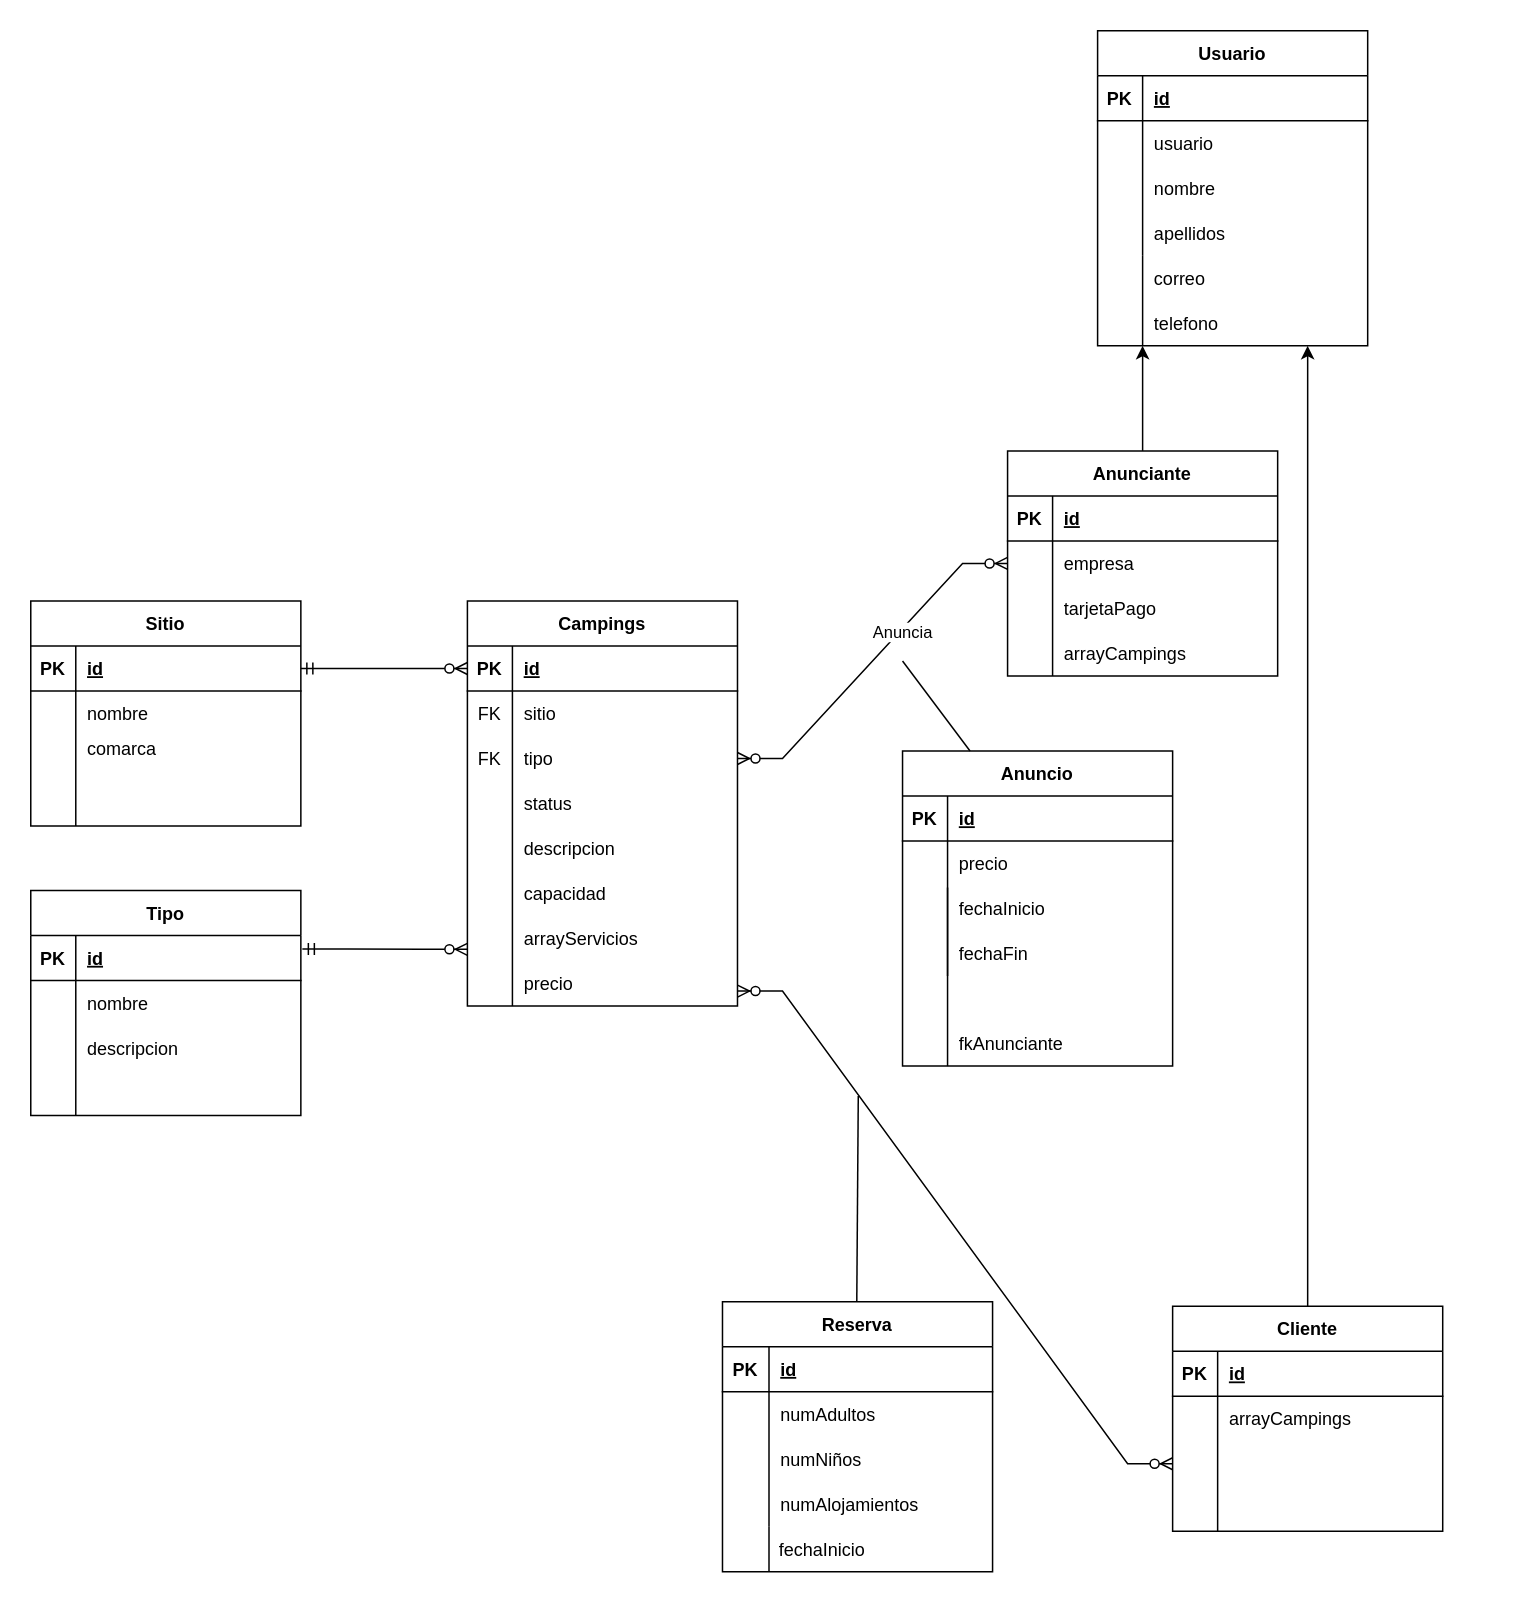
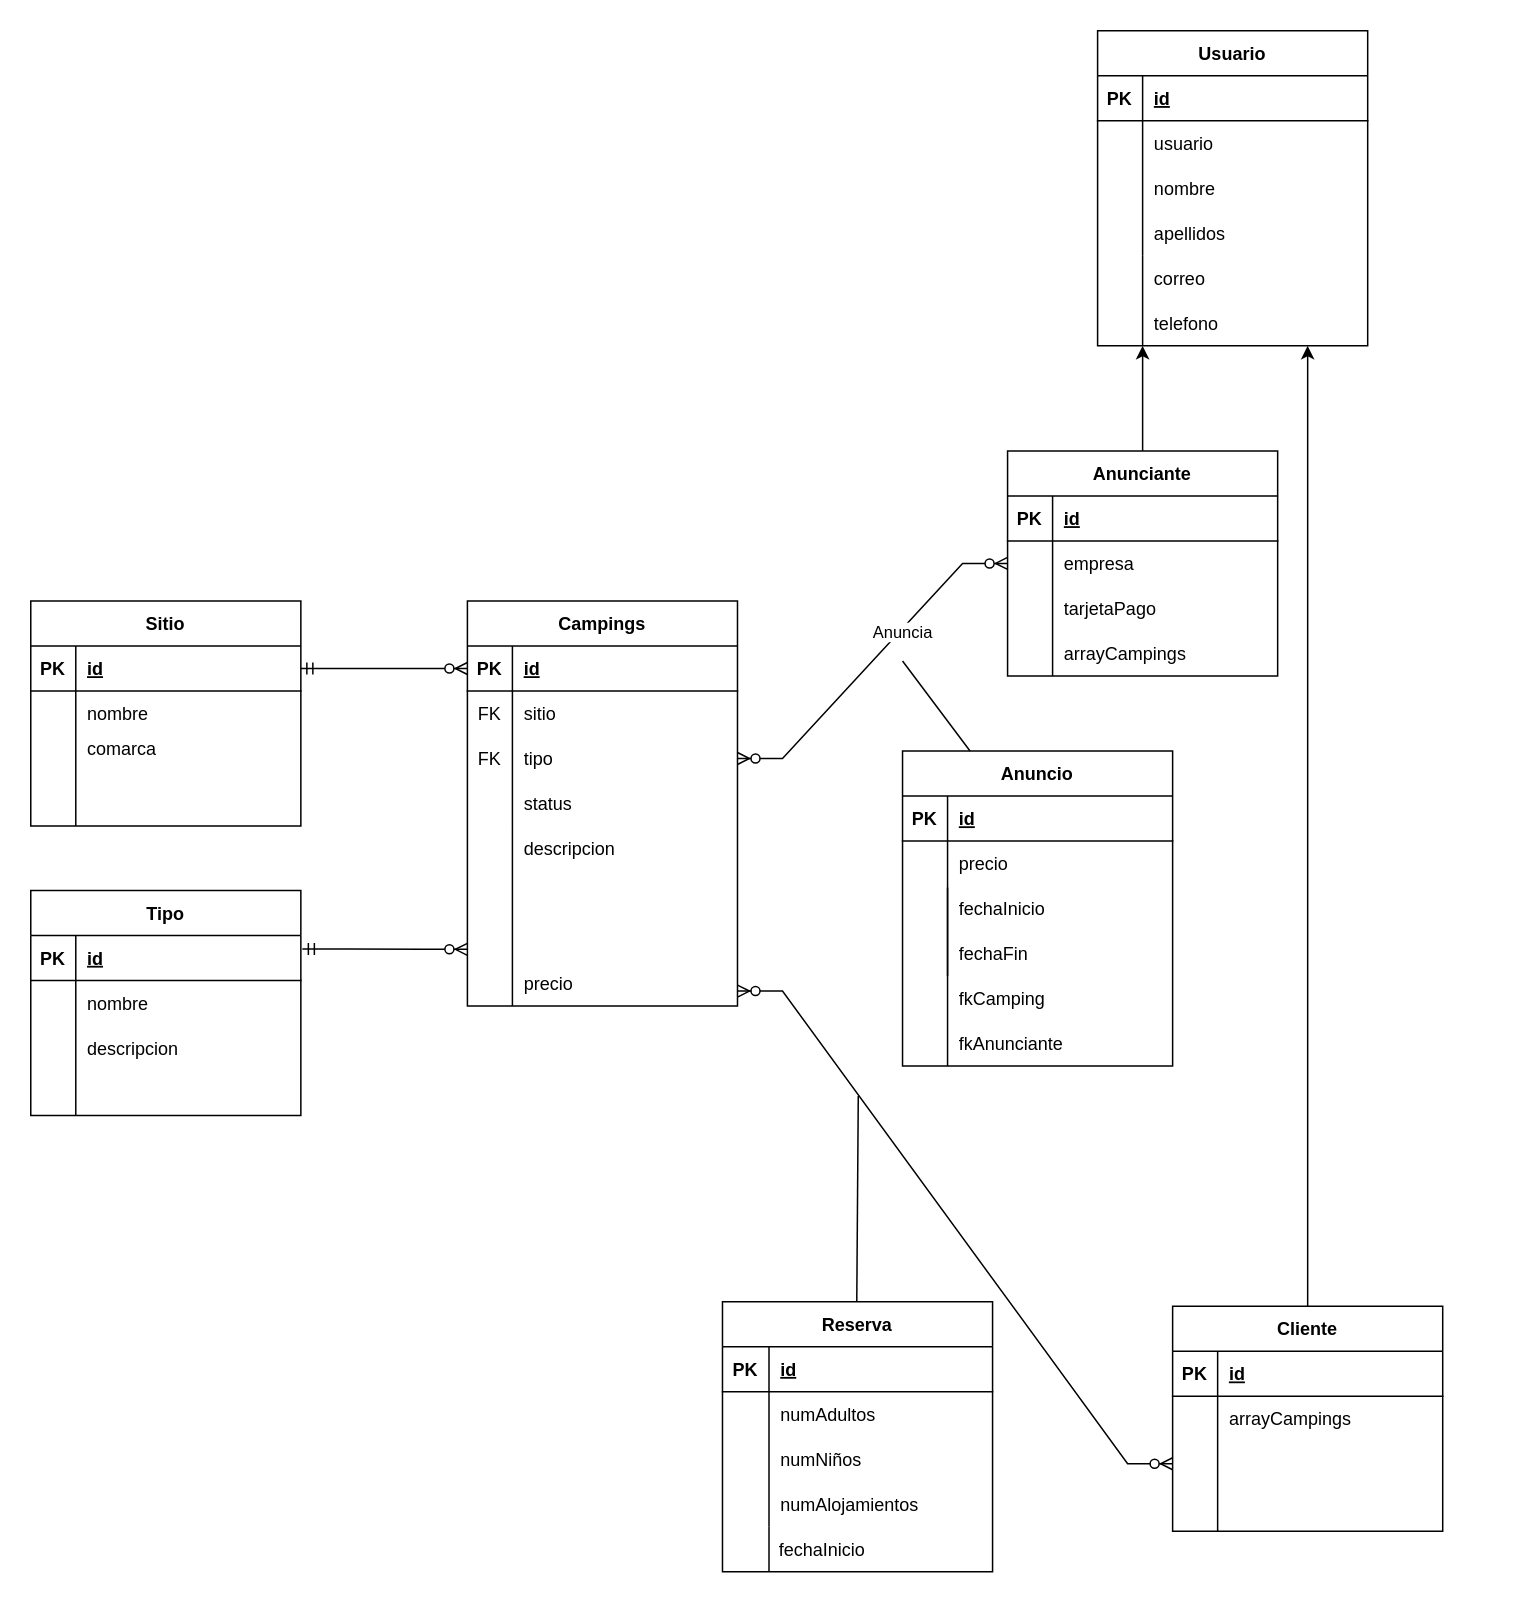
node "capacidad": removed
node "arrayServicios": removed
node "fkCamping": added
